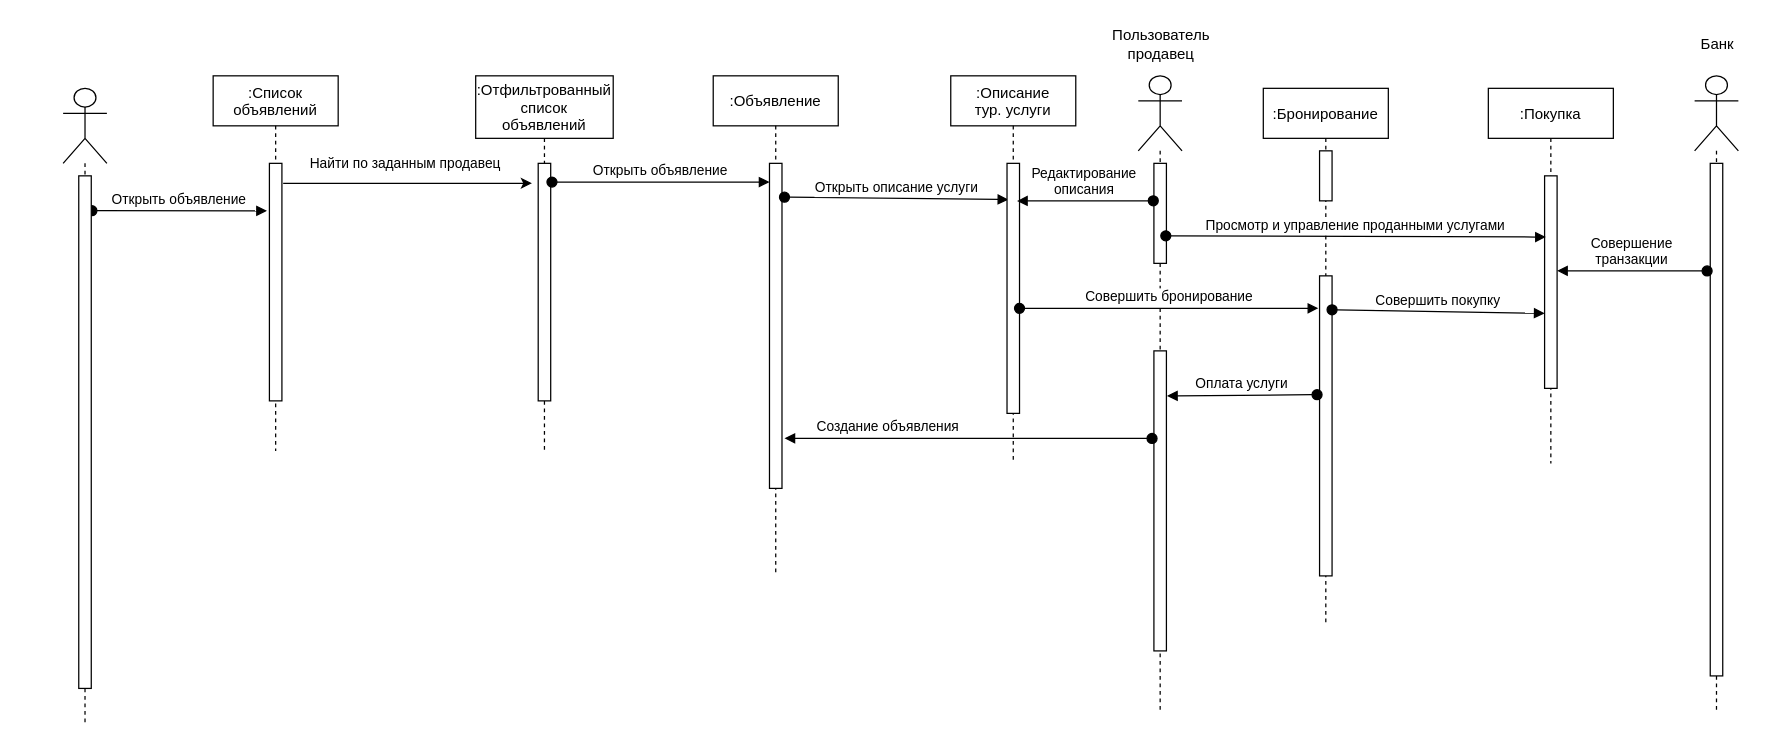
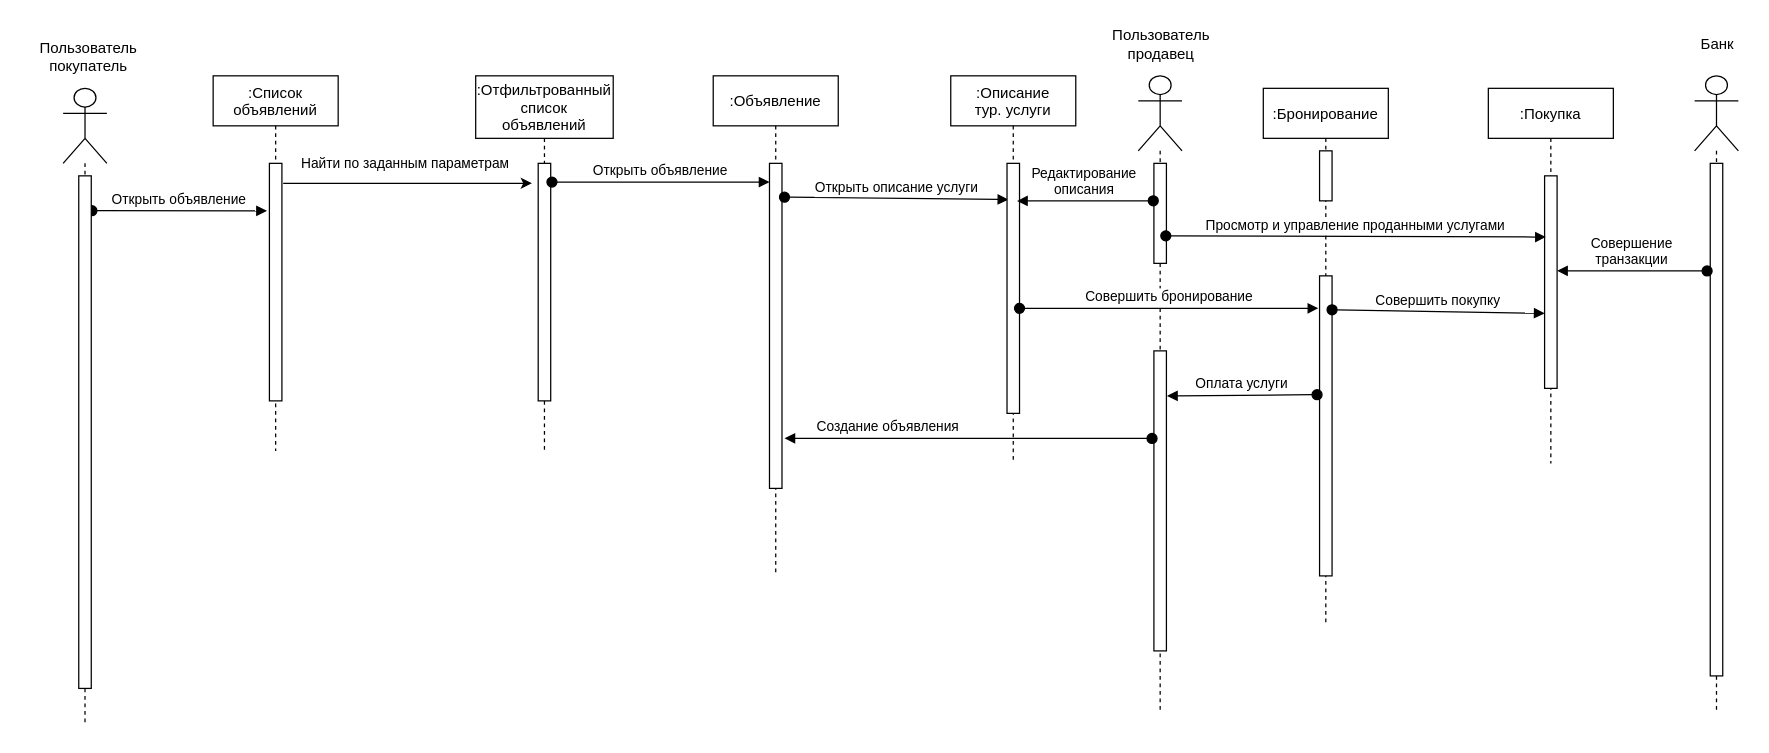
node "Пользователь покупатель": added
node "Найти по заданным продавец": label "Найти по заданным продавец" -> "Найти по заданным параметрам"
